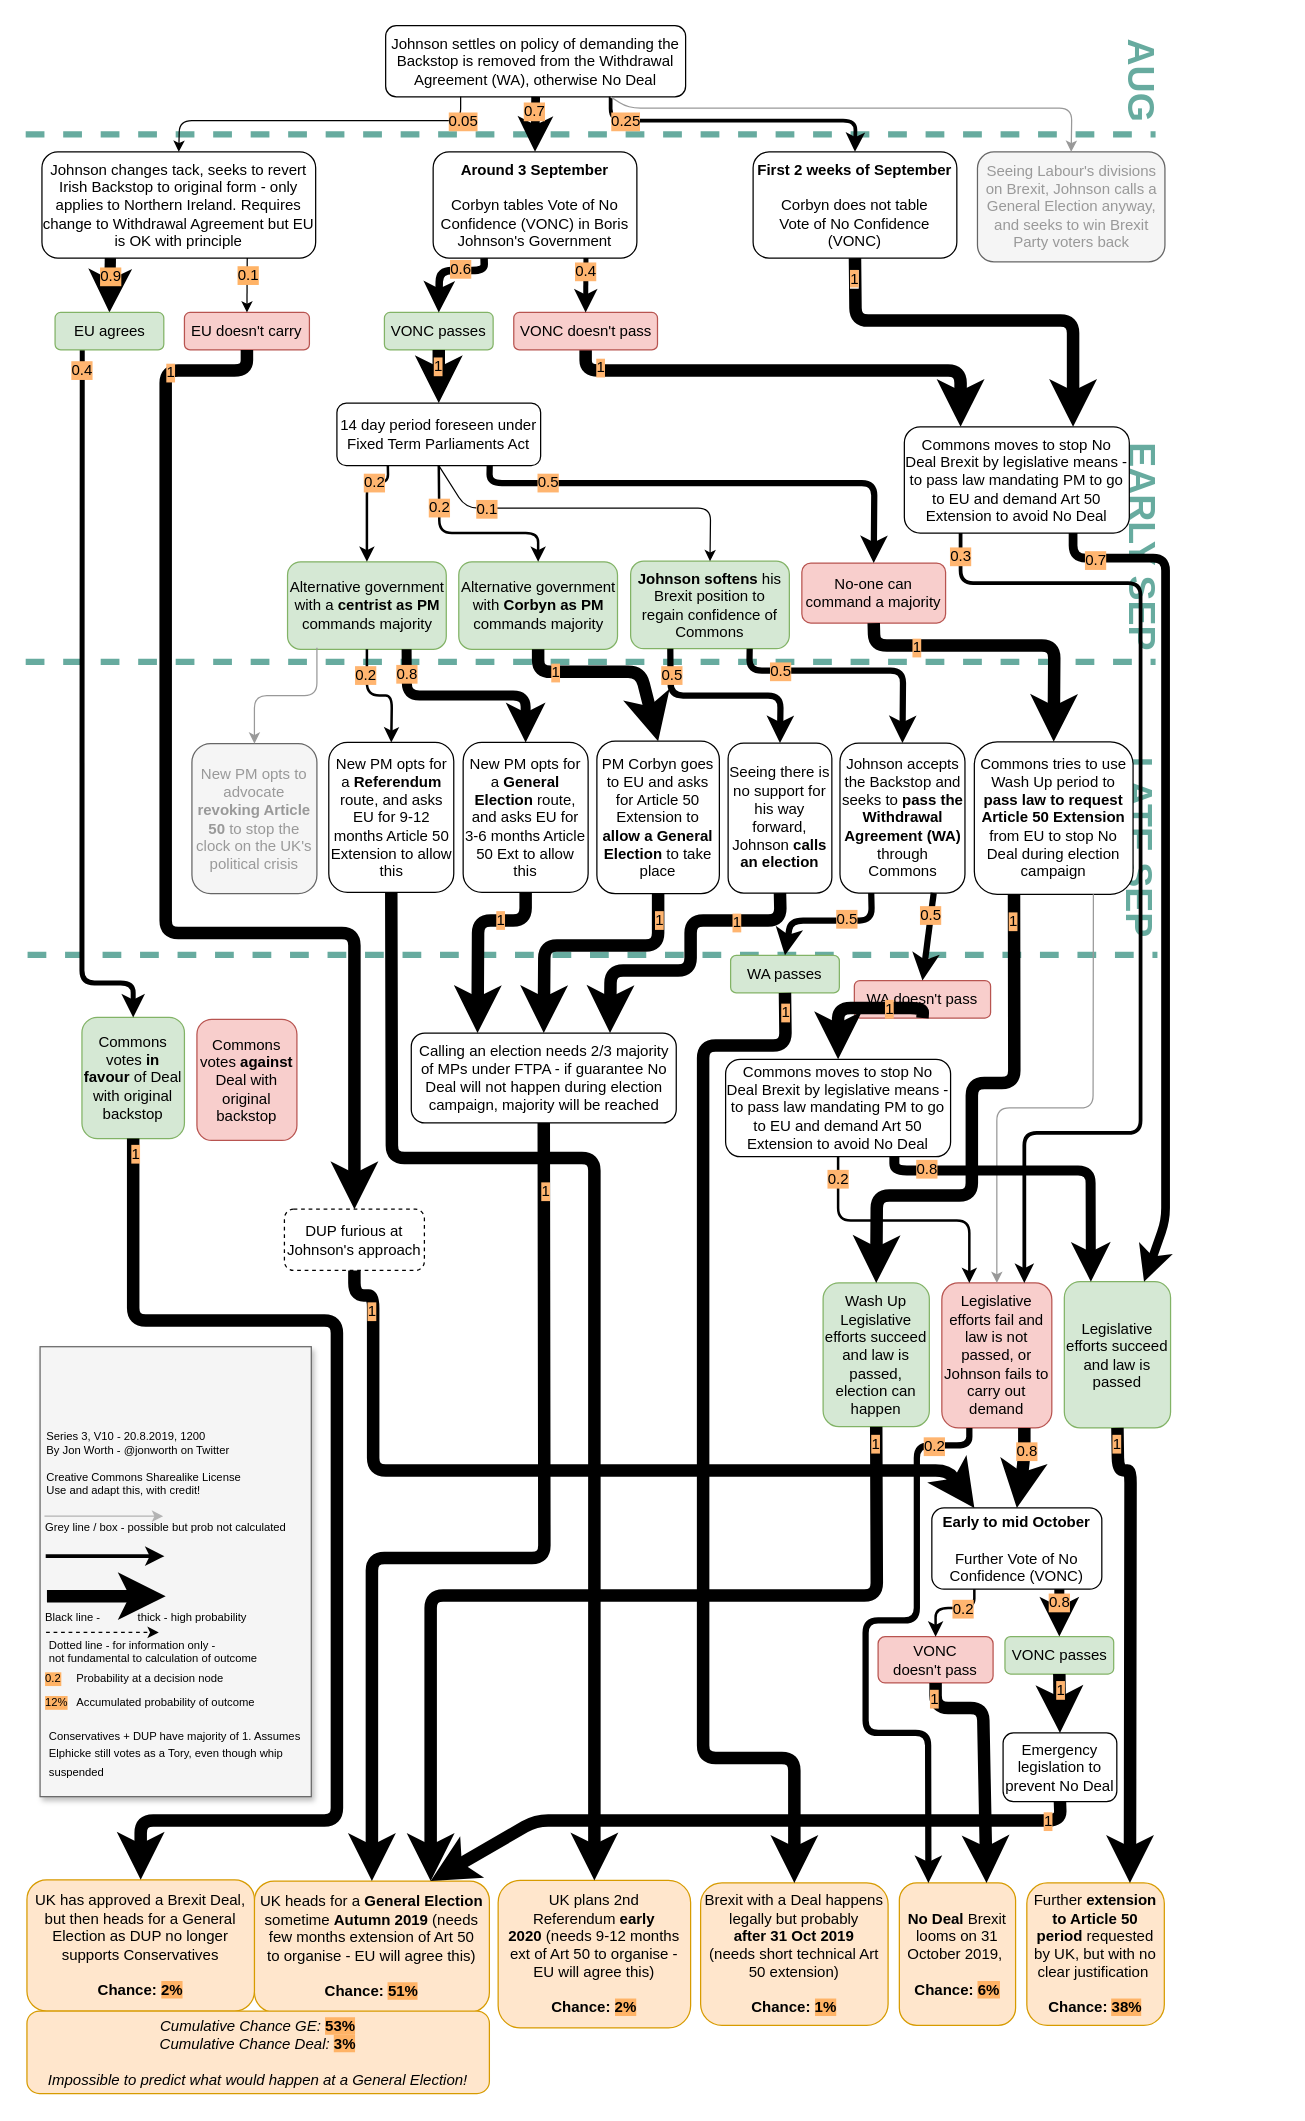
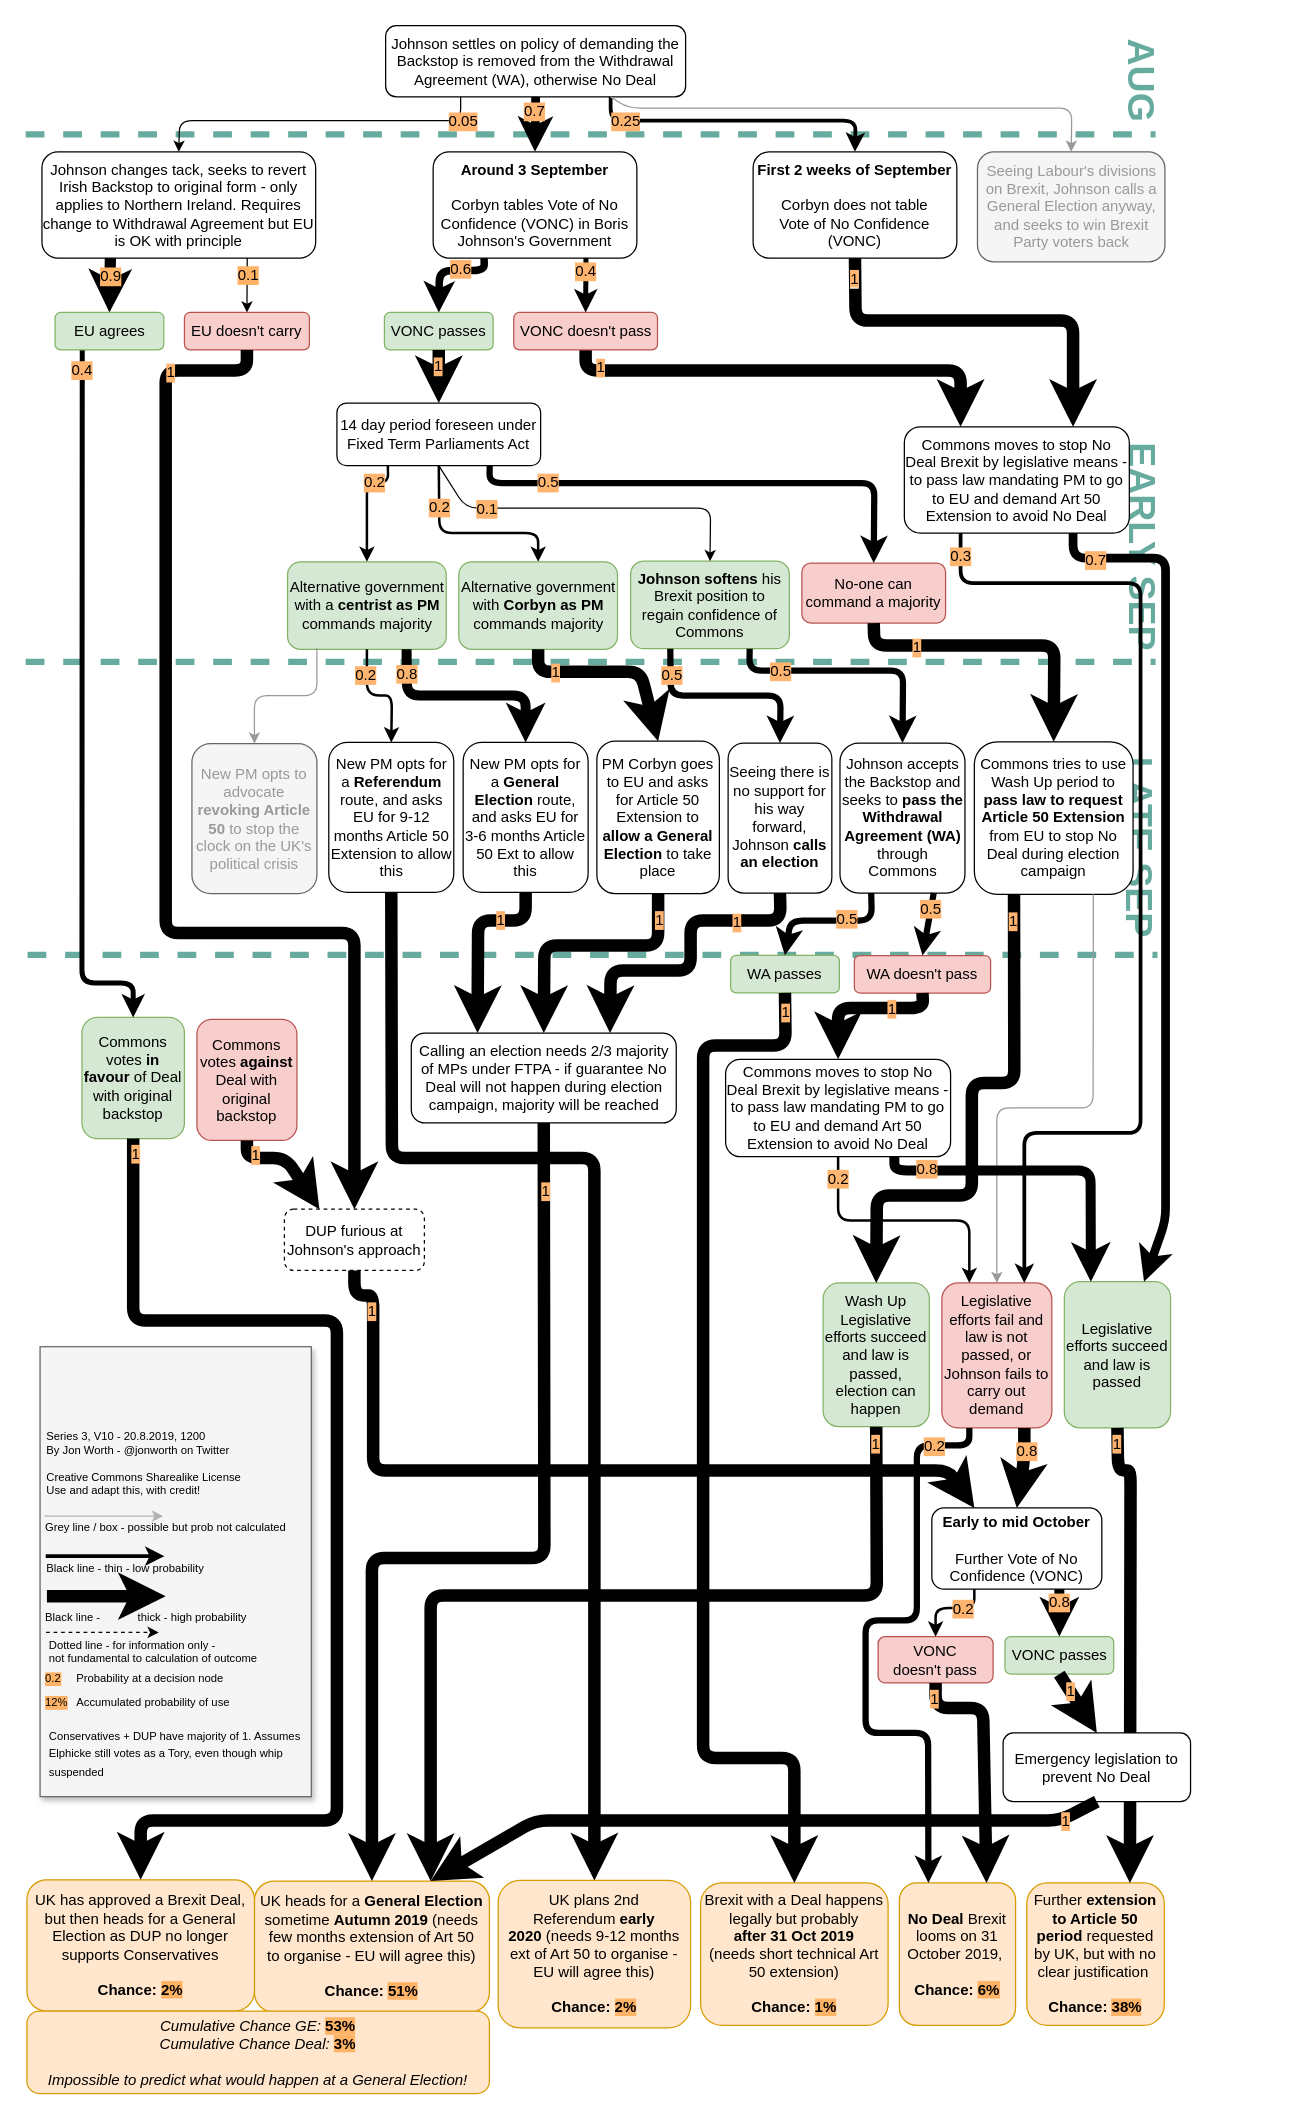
node "WA doesn't pass": moved (923, 999) -> (923, 974)
edge "Commons votes against Deal with original backstop" -> "DUP furious at Johnson's approach": added, label "1"
node "Black line - thin - low probability": added
node "Accumulated probability of outcome": label "Accumulated probability of outcome" -> "Accumulated probability of use"
node "Emergency legislation to prevent No Deal": size 114x69 -> 188x69
